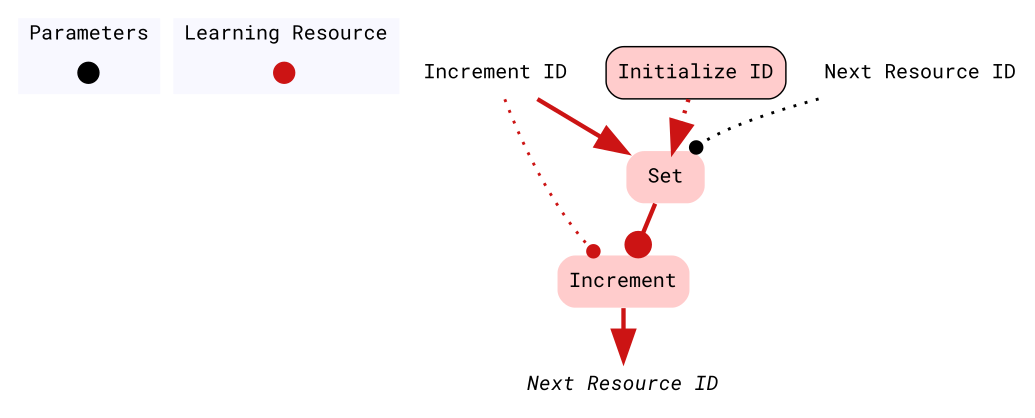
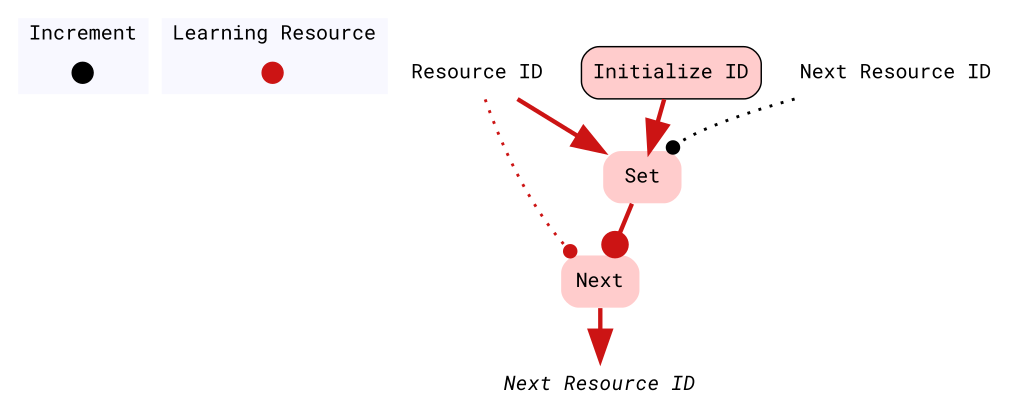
cluster "Parameters": label "Parameters" -> "Increment"
node "Increment ID": label "Increment ID" -> "Resource ID"
edge "Initialize ID" -> "Set": style dotted -> solid
node "Increment": label "Increment" -> "Next"
